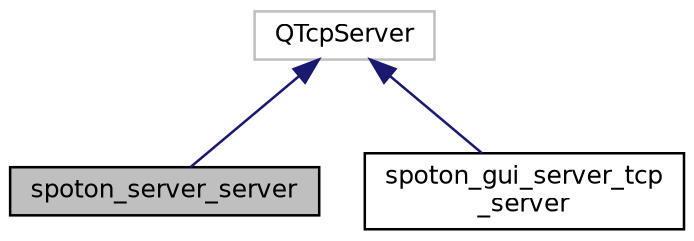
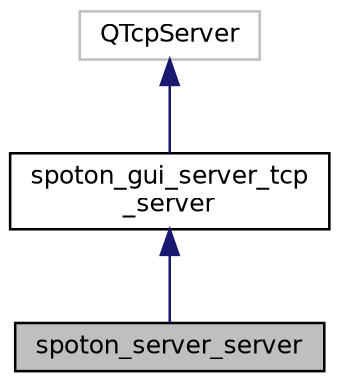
edge "spoton_server_server" -> "QTcpServer": now "spoton_server_server" -> "spoton_gui_server_tcp _server"
